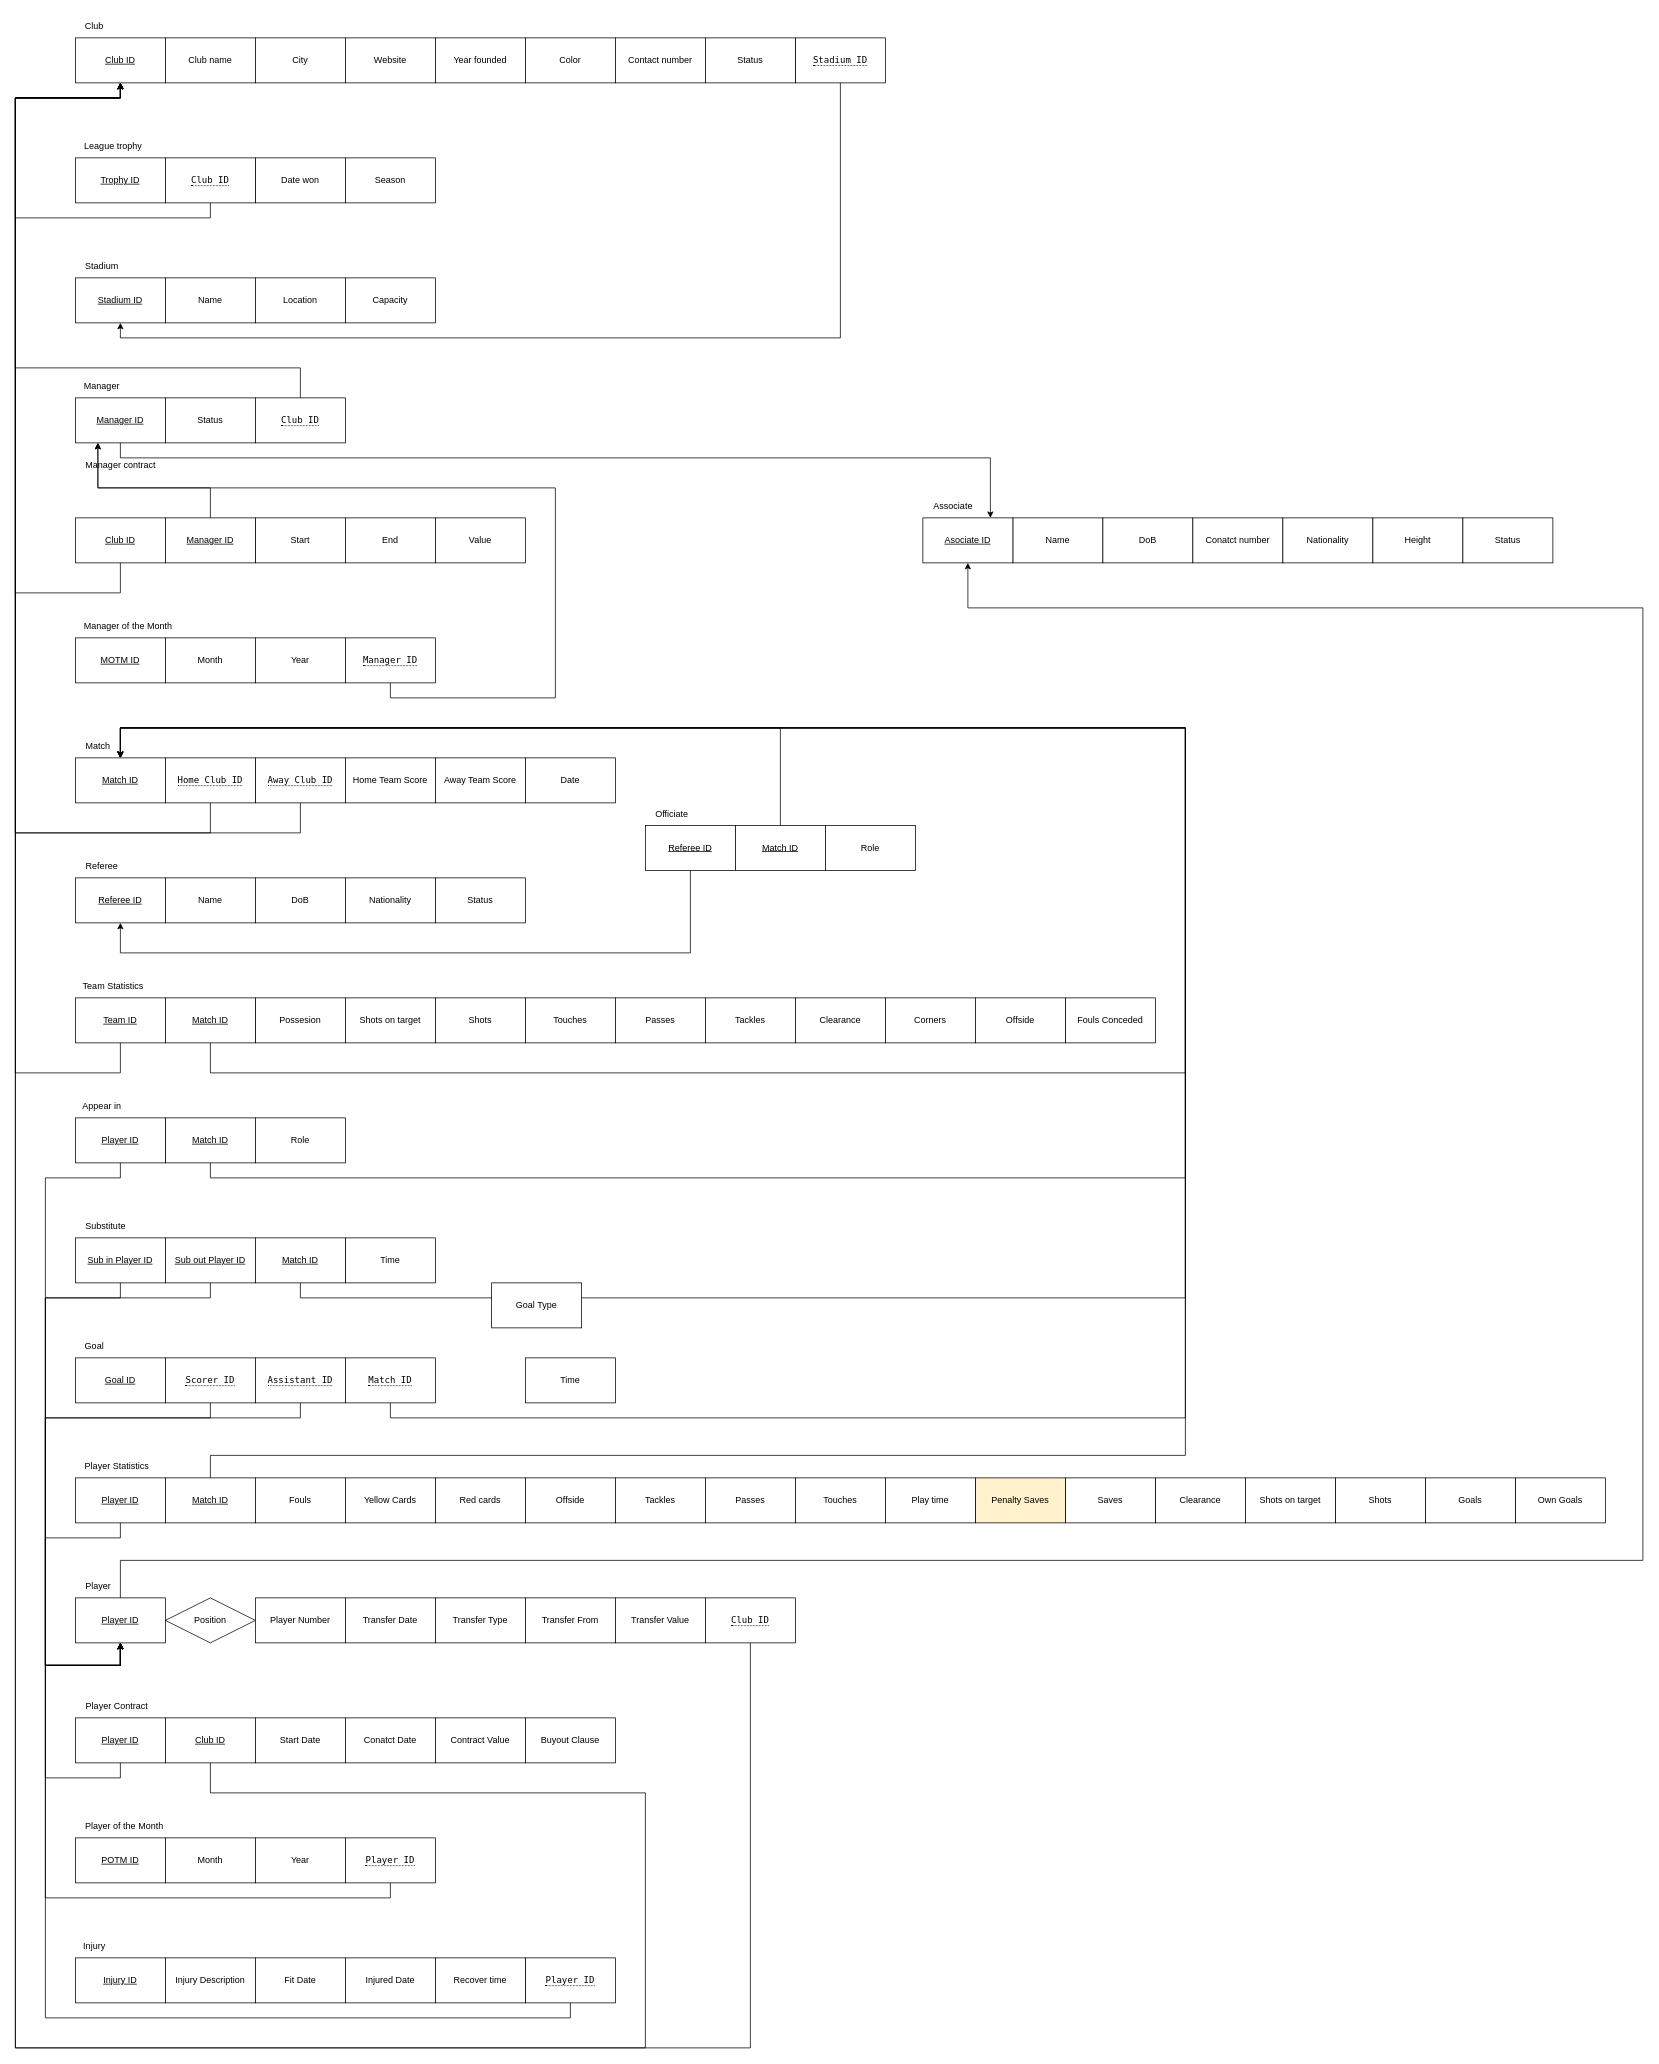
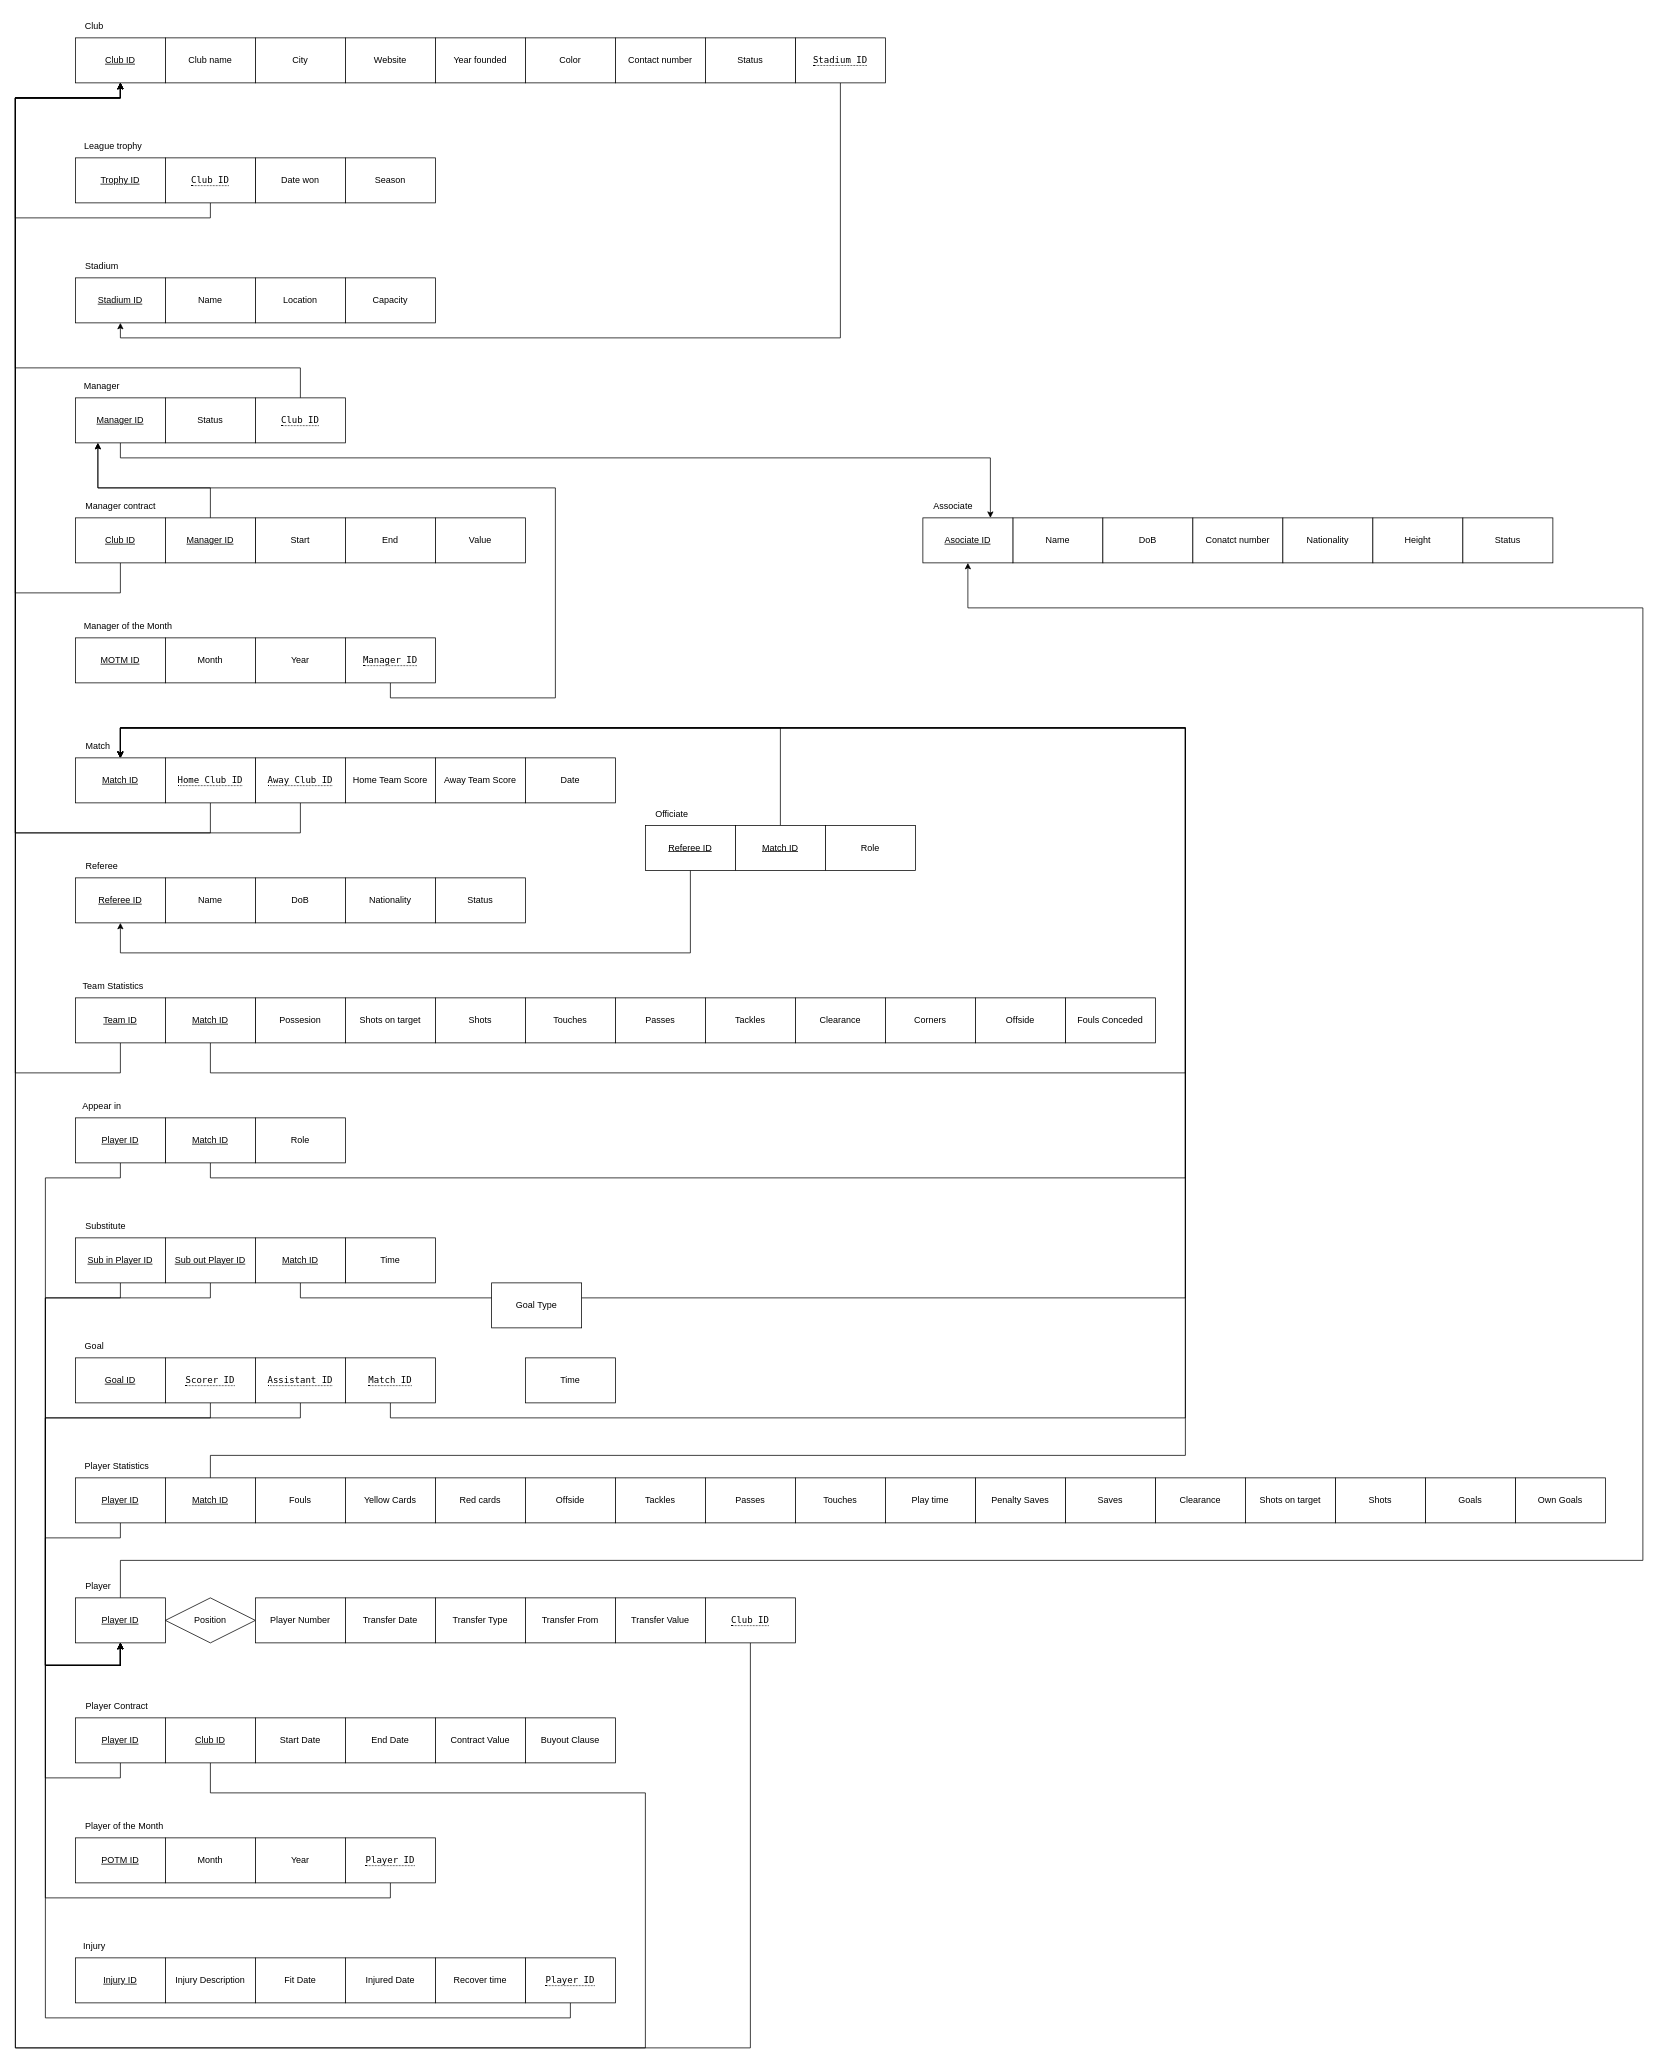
node "Manager contract": moved (120, 465) -> (120, 507)
node "Penalty Saves": fillcolor #fff2cc -> #ffffff
node "Conatct Date": label "Conatct Date" -> "End Date"
